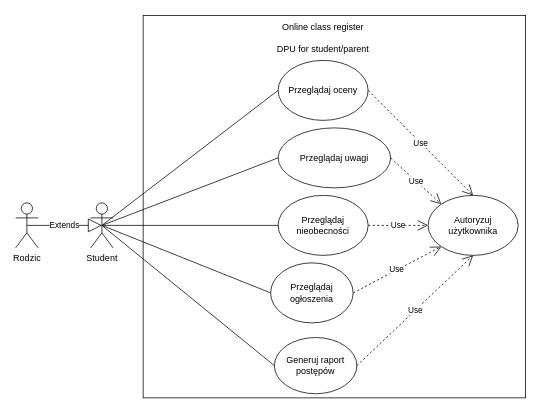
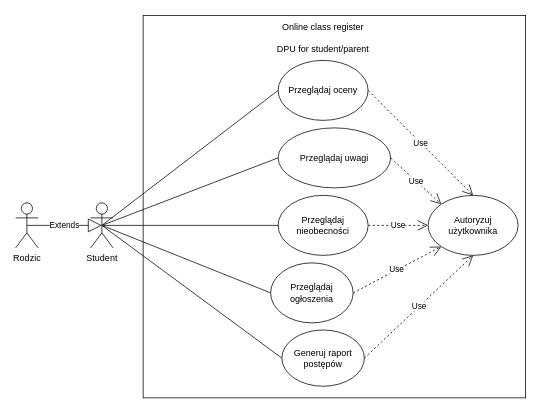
node "Generuj raport postępów": moved (315, 366) -> (323, 358)
